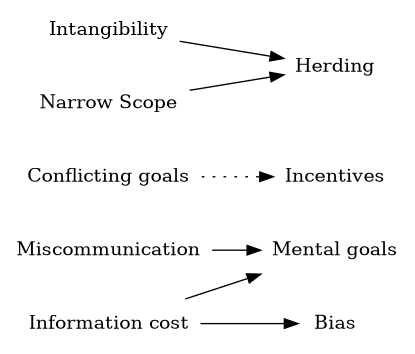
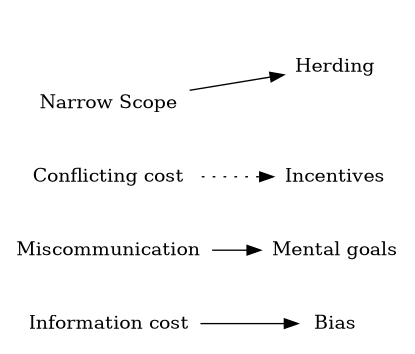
node "Intangibility": removed
node "Conflicting goals": label "Conflicting goals" -> "Conflicting cost"
edge "Information cost" -> "Mental goals": removed
